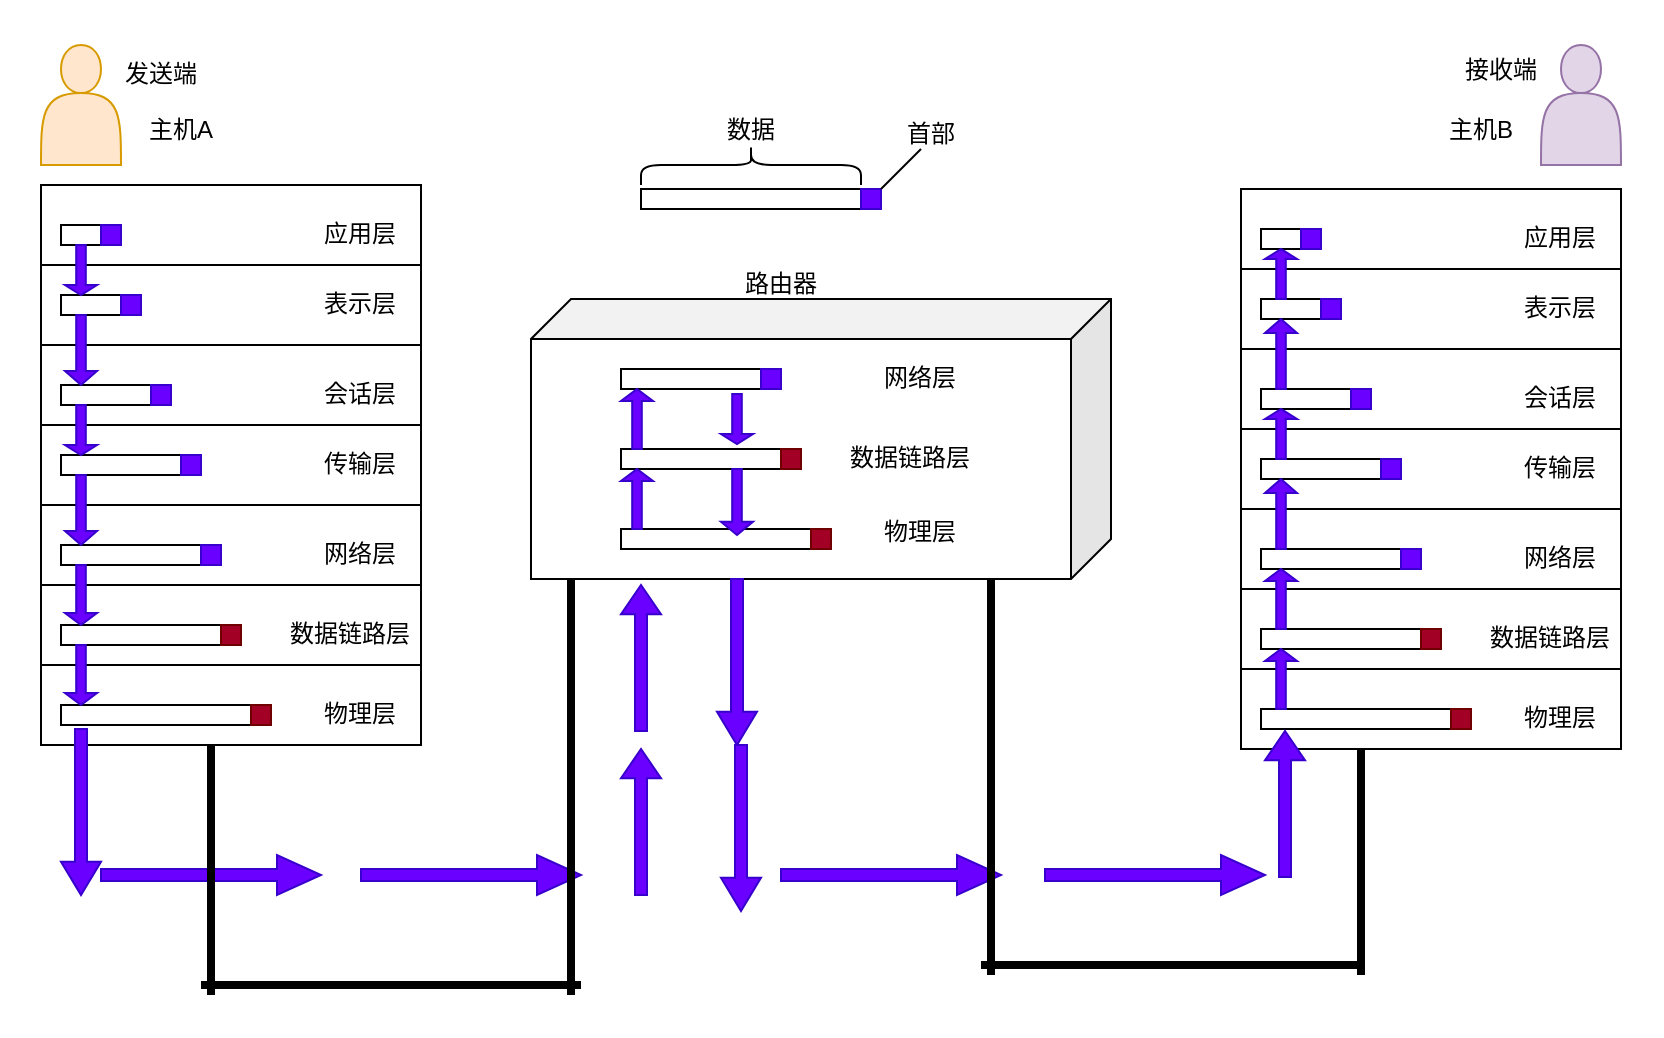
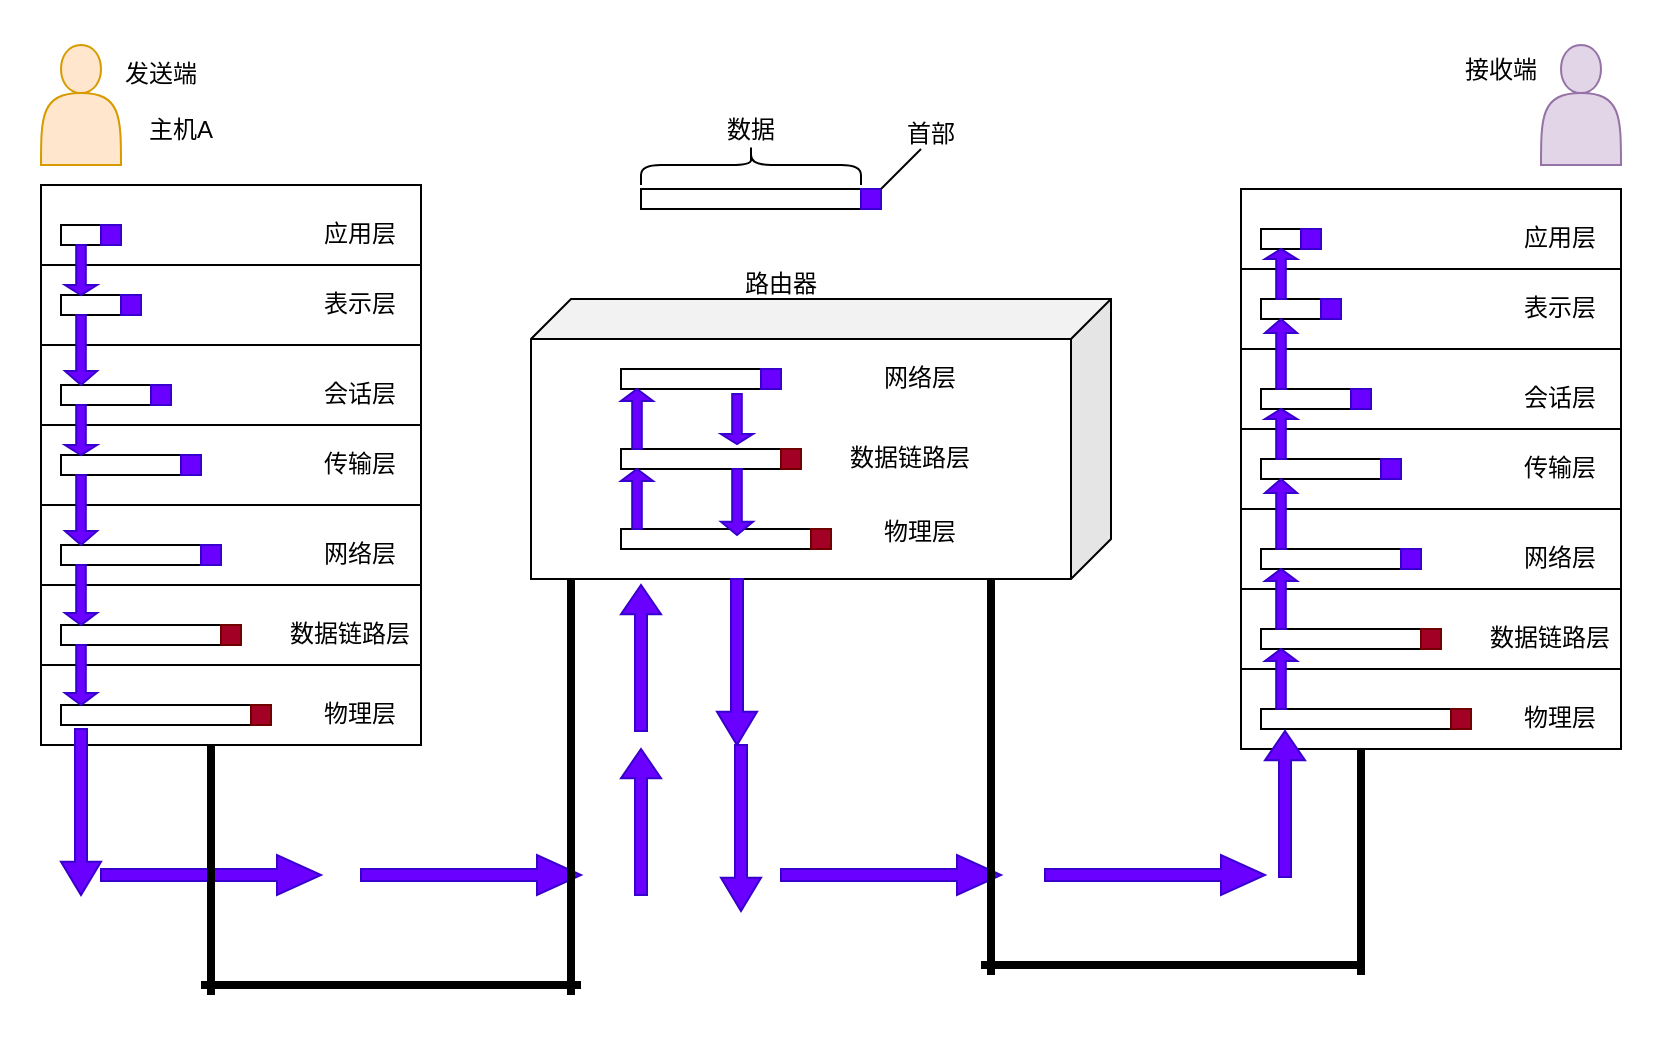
node "主机B": removed
